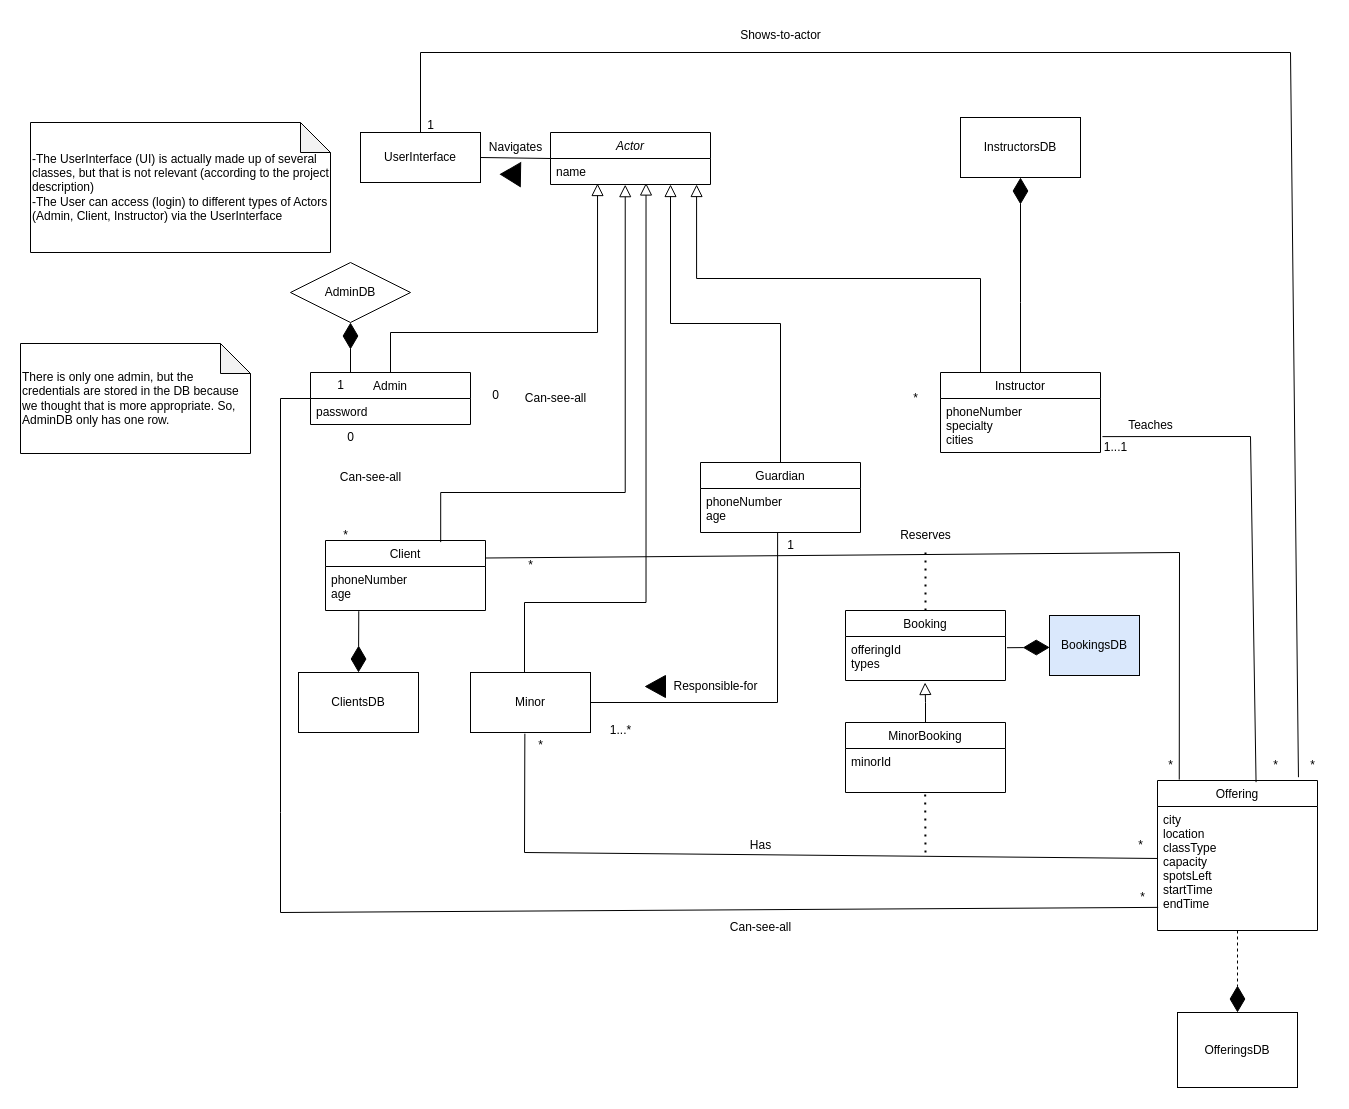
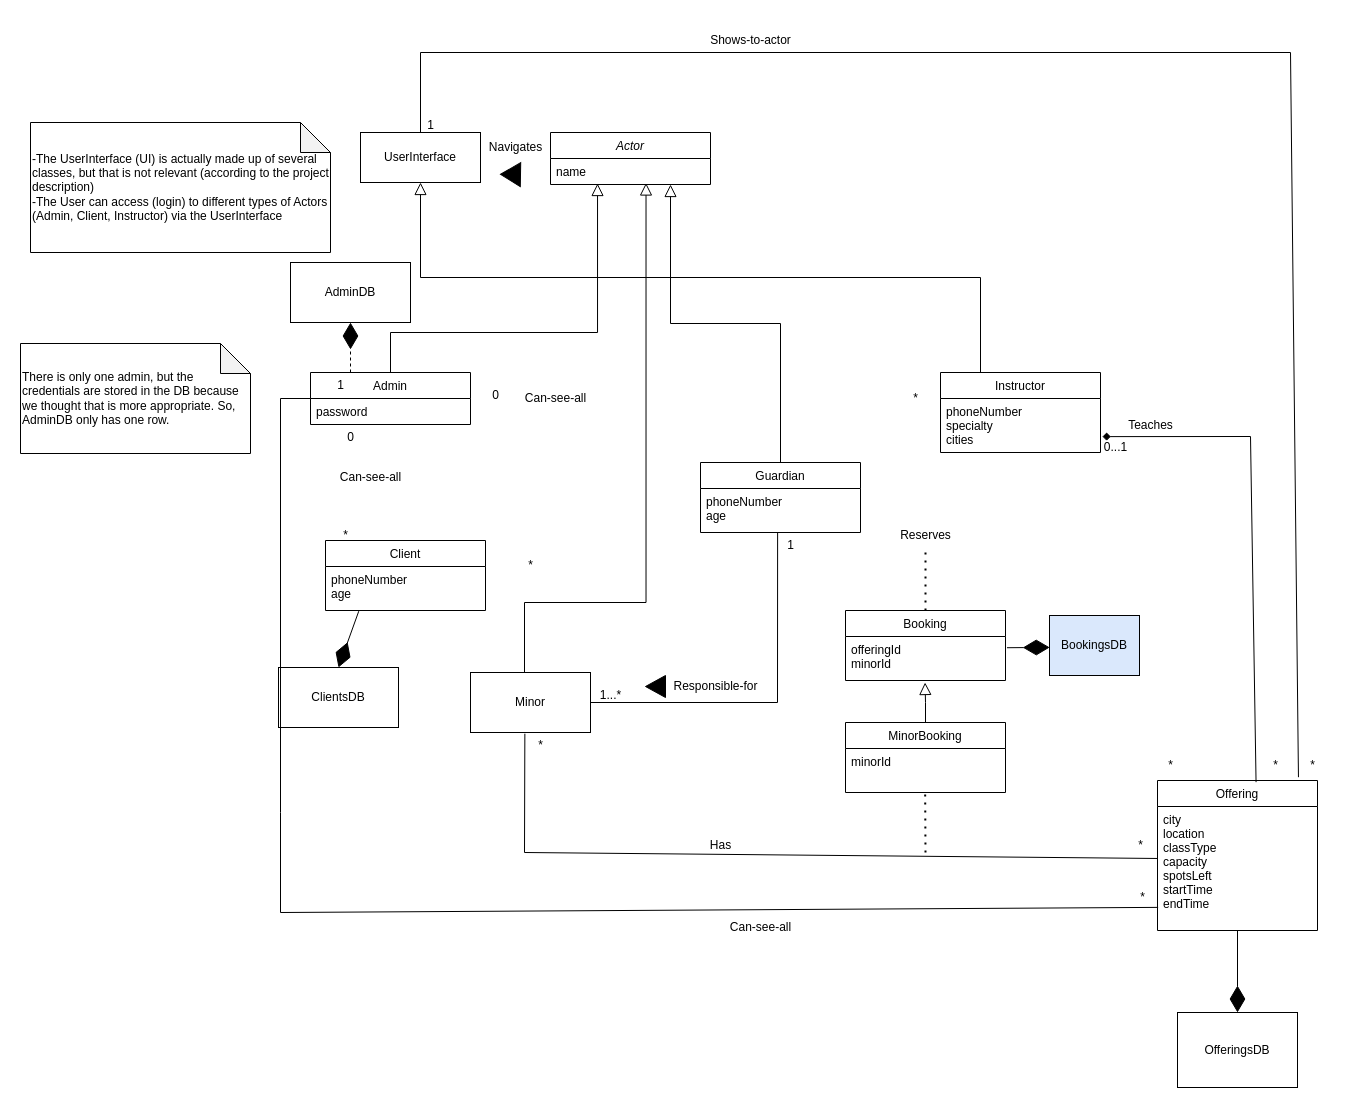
node "Shows-to-actor": moved (781, 36) -> (751, 41)
node "InstructorsDB": removed
edge "UserInterface" -- "Actor": removed
edge "Instructor" -> "name": now "Instructor" -> "UserInterface"
edge "Instructor" -> "InstructorsDB": removed
node "AdminDB": shape diamond -> rectangle
edge "Admin" -> "AdminDB": style solid -> dashed
edge "phoneNumber specialty cities" -- "Offering": arrowhead none -> diamond
node "1...1": label "1...1" -> "0...1"
edge "Client" -> "name": removed
edge "Client" -- "Offering": removed
node "offeringId types": label "offeringId types" -> "offeringId minorId"
node "ClientsDB": moved (359, 703) -> (339, 698)
node "1...*": moved (621, 731) -> (611, 696)
node "Has": moved (761, 846) -> (721, 846)
edge "Offering" -> "OfferingsDB": style dashed -> solid
